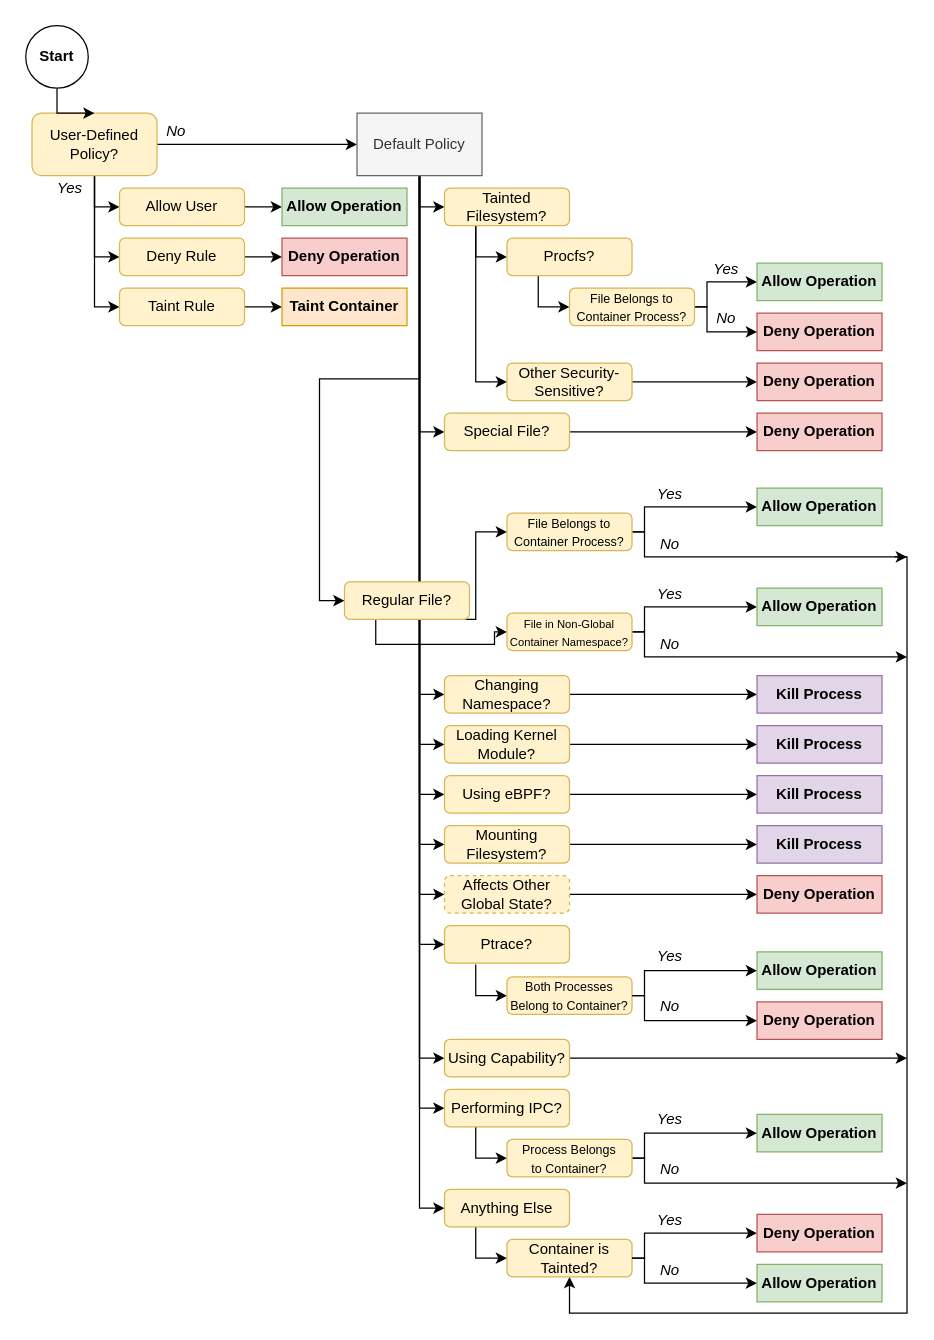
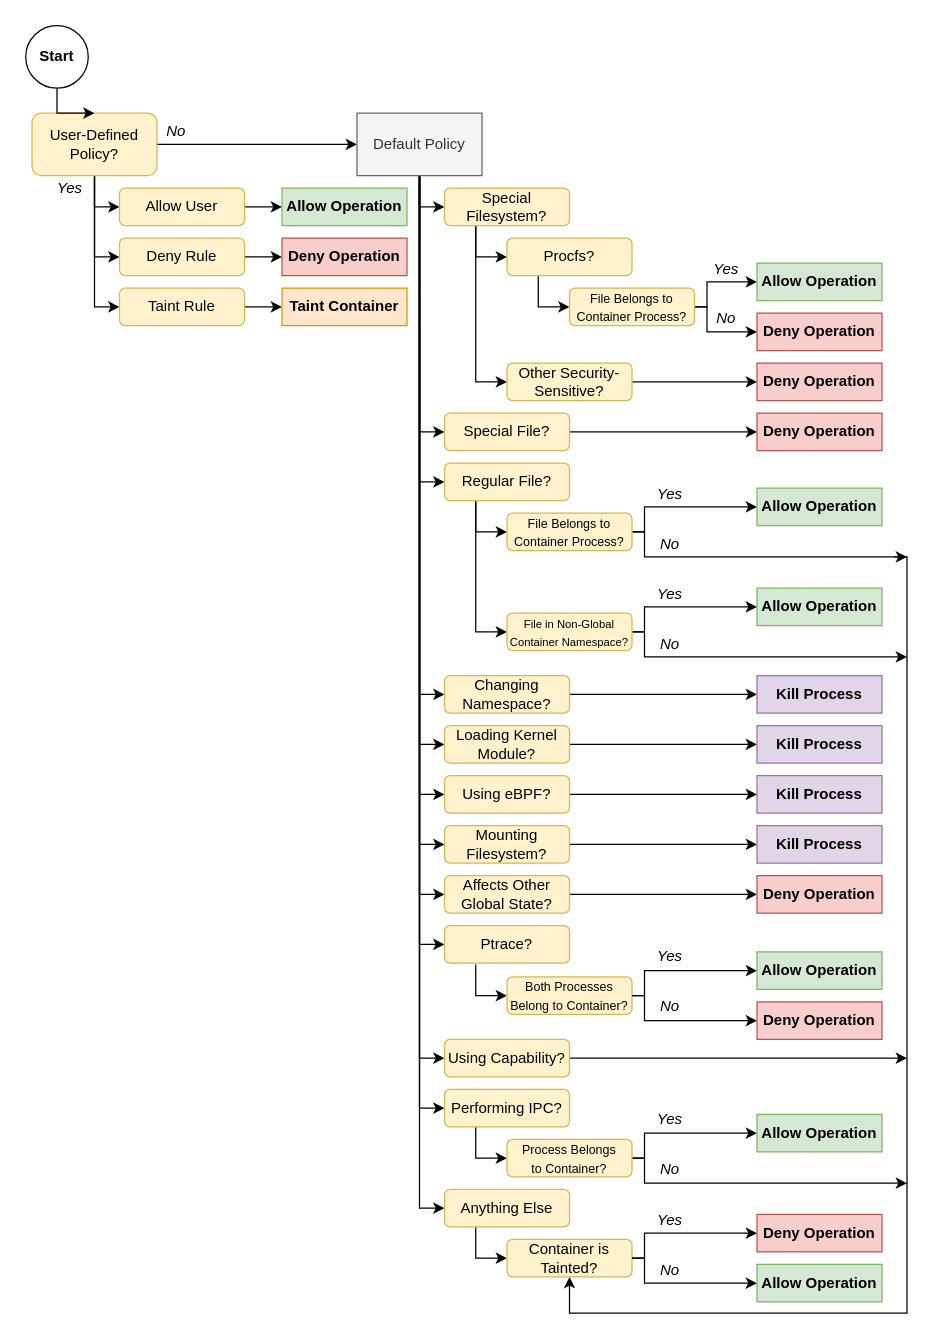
node "Tainted Filesystem?": label "Tainted Filesystem?" -> "Special Filesystem?"
node "Regular File?": moved (407, 601) -> (507, 482)
node "Affects Other Global State?": style dashed -> solid
